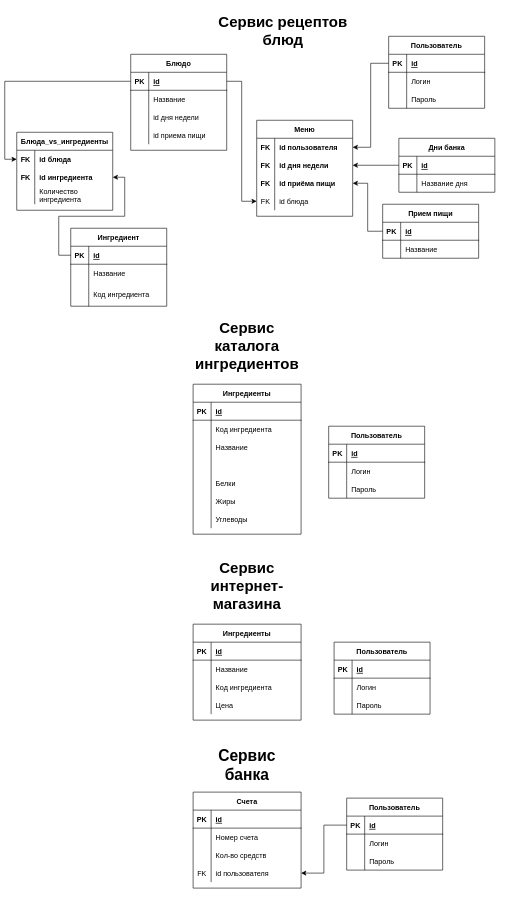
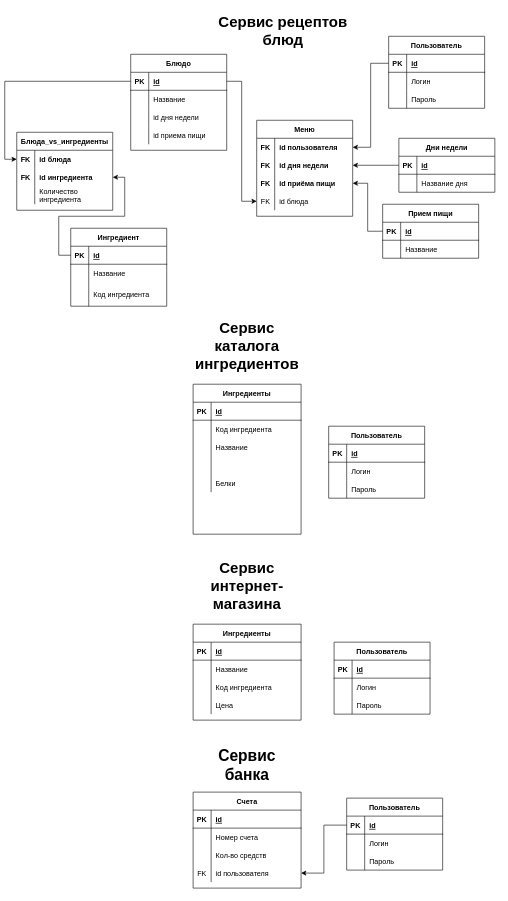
node "Дни банка": label "Дни банка" -> "Дни недели"
node "Жиры": removed
node "Углеводы": removed
